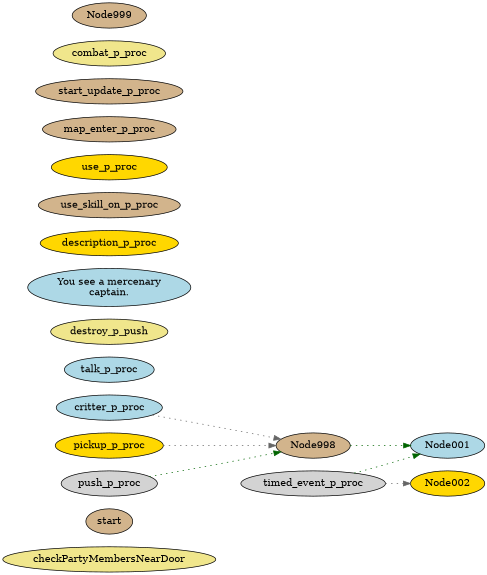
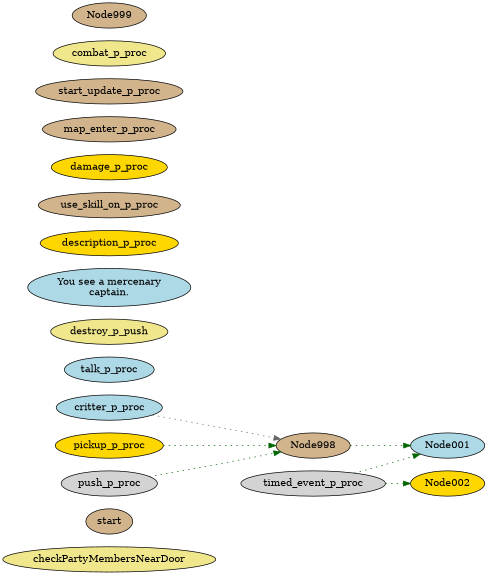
node "use_p_proc": label "use_p_proc" -> "damage_p_proc"
edge "pickup_p_proc" -> "Node998": color gray40 -> darkgreen
edge "timed_event_p_proc" -> "Node002": color gray40 -> darkgreen
